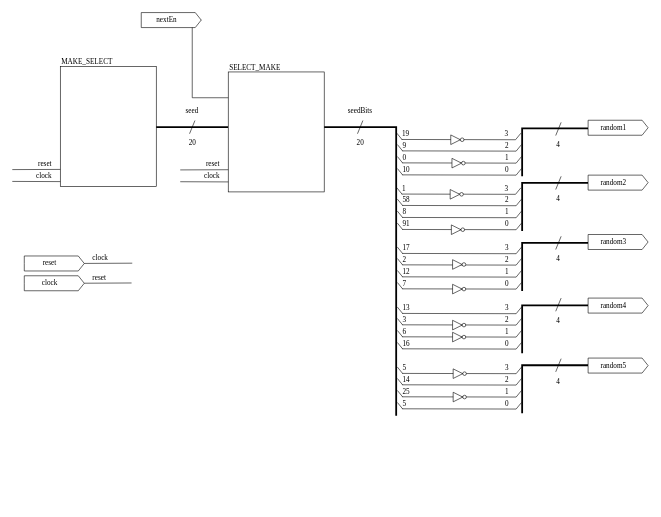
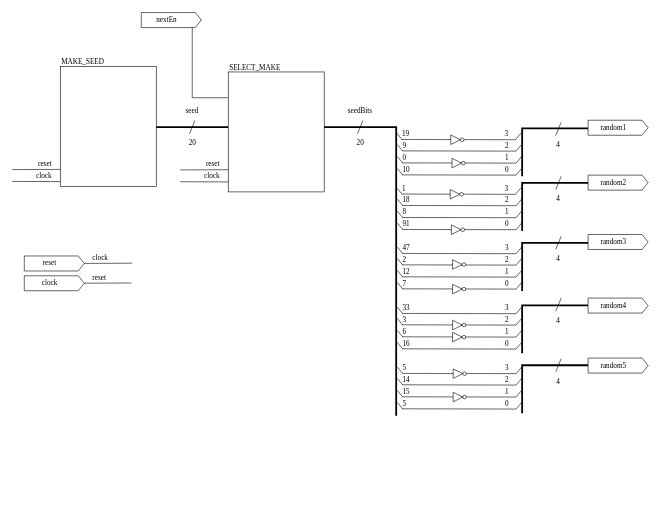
node "MAKE_SELECT": label "MAKE_SELECT" -> "MAKE_SEED"
node "58": label "58" -> "18"
node "17": label "17" -> "47"
node "13": label "13" -> "33"
node "25": label "25" -> "15"
